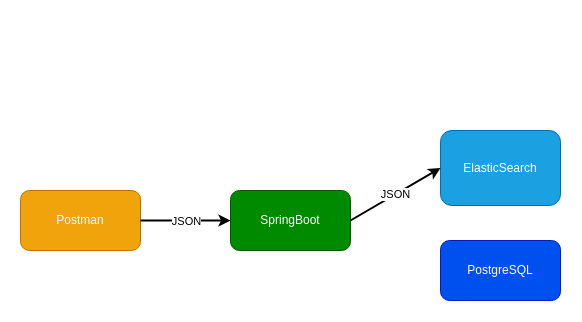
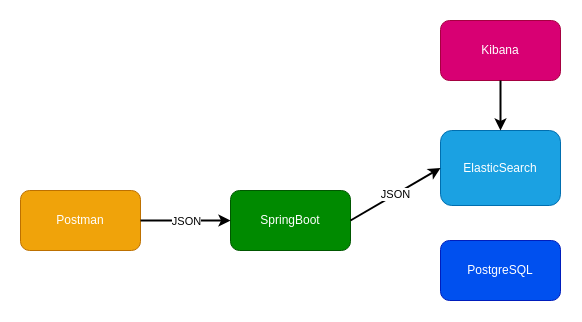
node "Kibana": added
edge "Kibana" -> "ElasticSearch": added
